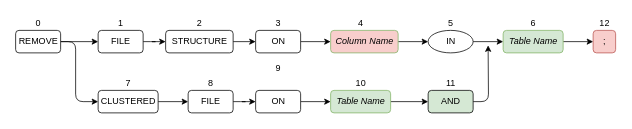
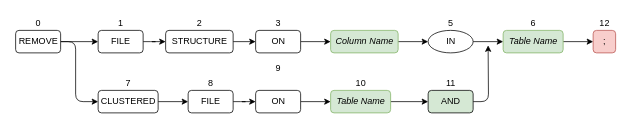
node "4": removed
node "Column Name": fillcolor #f8cecc -> #d5e8d4
